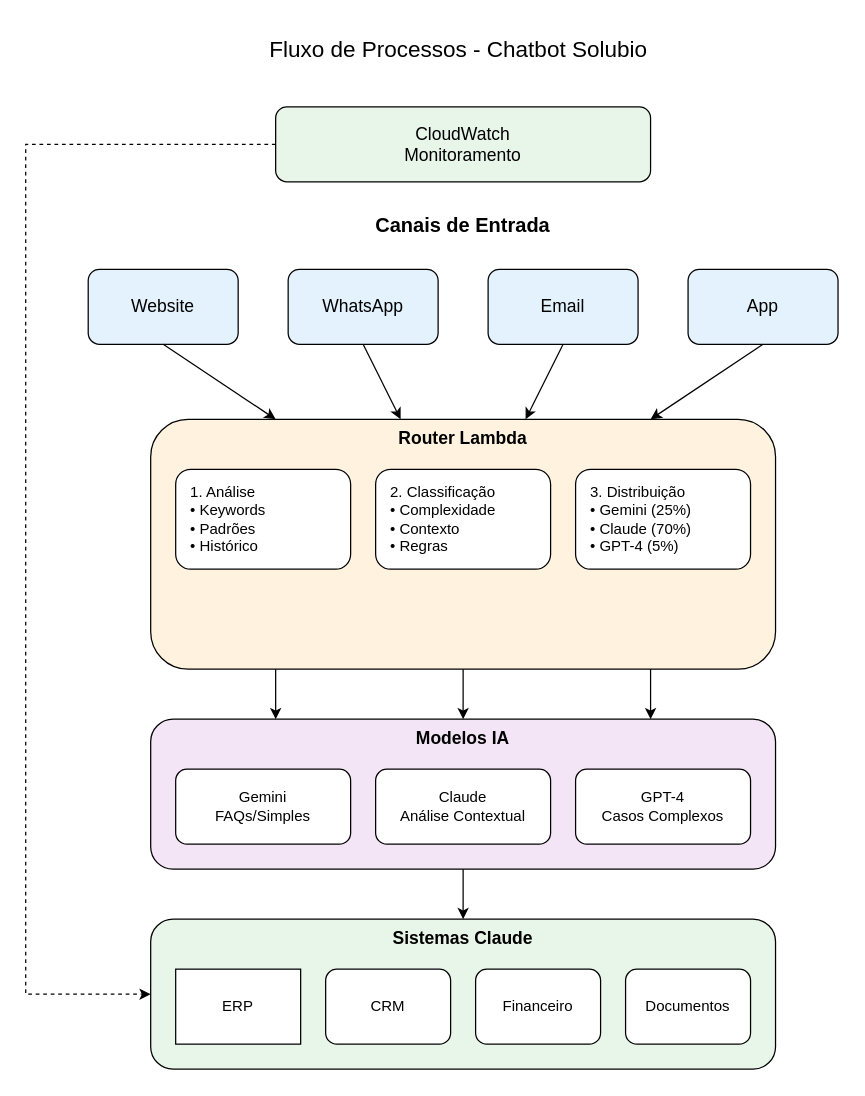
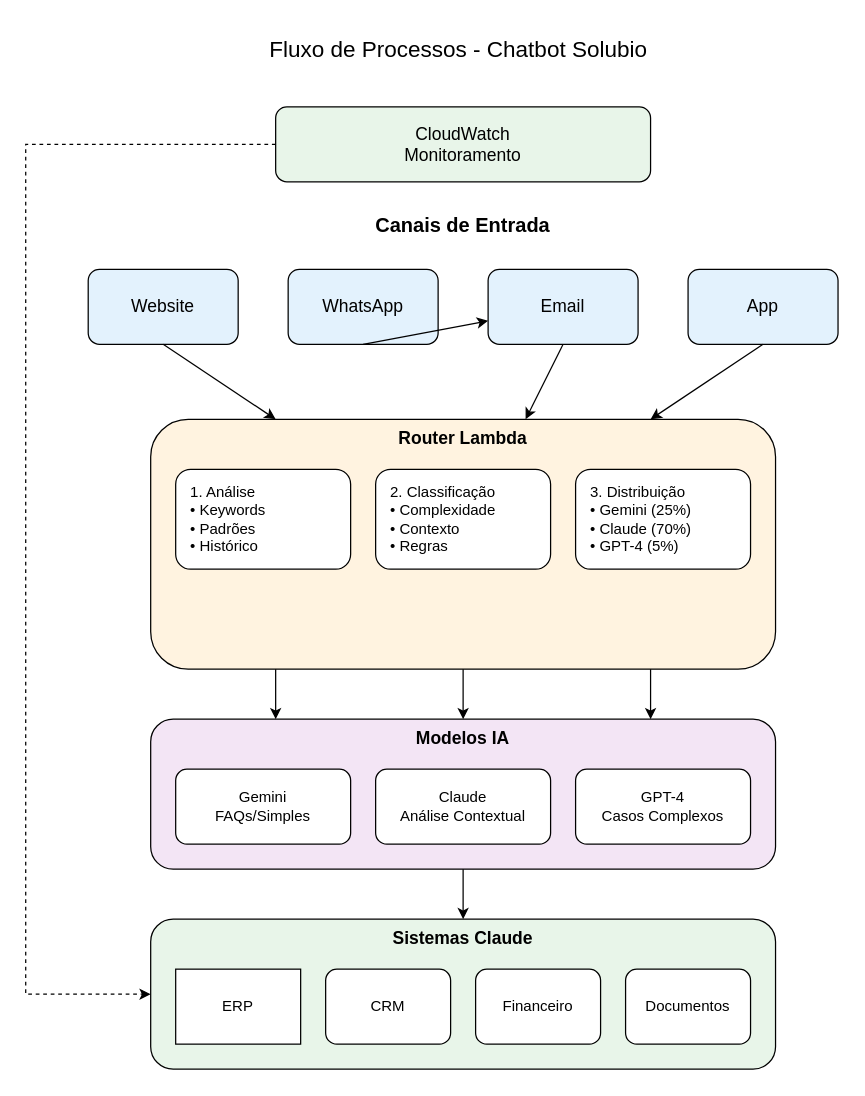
edge "WhatsApp" -> "Router Lambda": now "WhatsApp" -> "Email"
